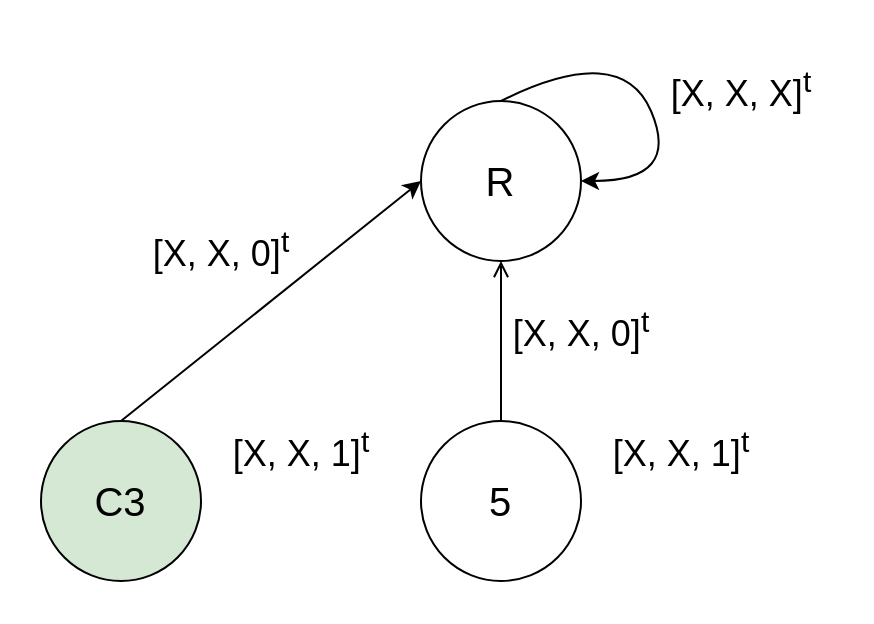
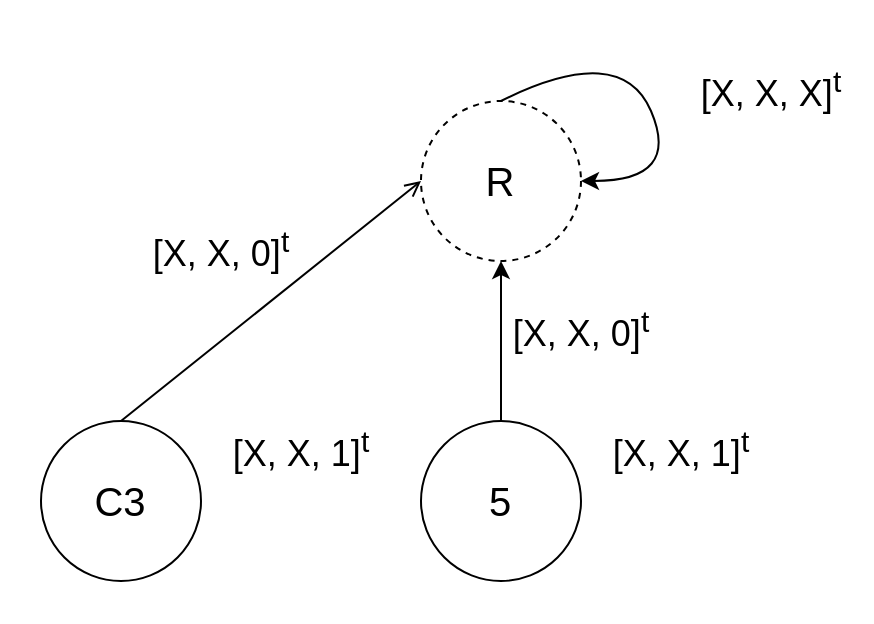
node "[X, X, X]t": moved (741, 91) -> (771, 91)
node "R": style solid -> dashed
edge "C3" -> "R": arrowhead classic -> open
edge "5" -> "R": arrowhead open -> classic
node "C3": fillcolor #d5e8d4 -> #ffffff
